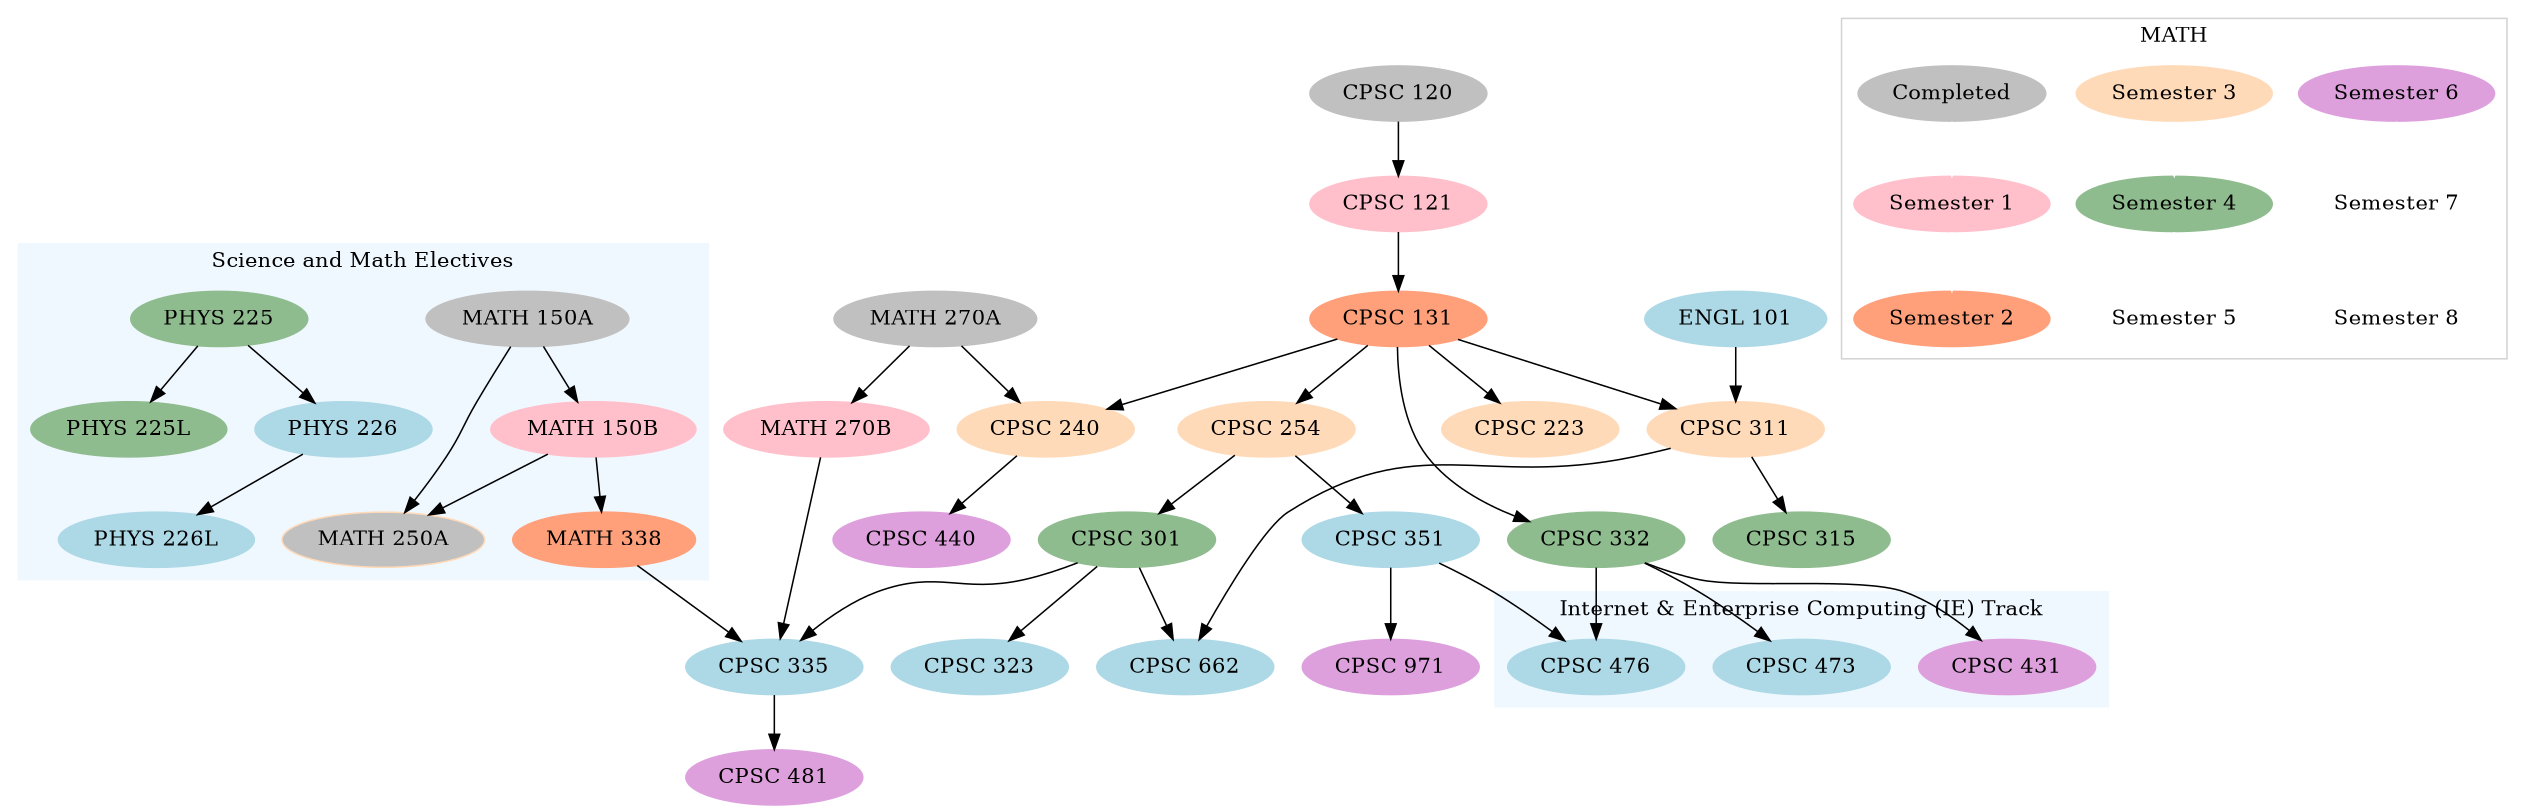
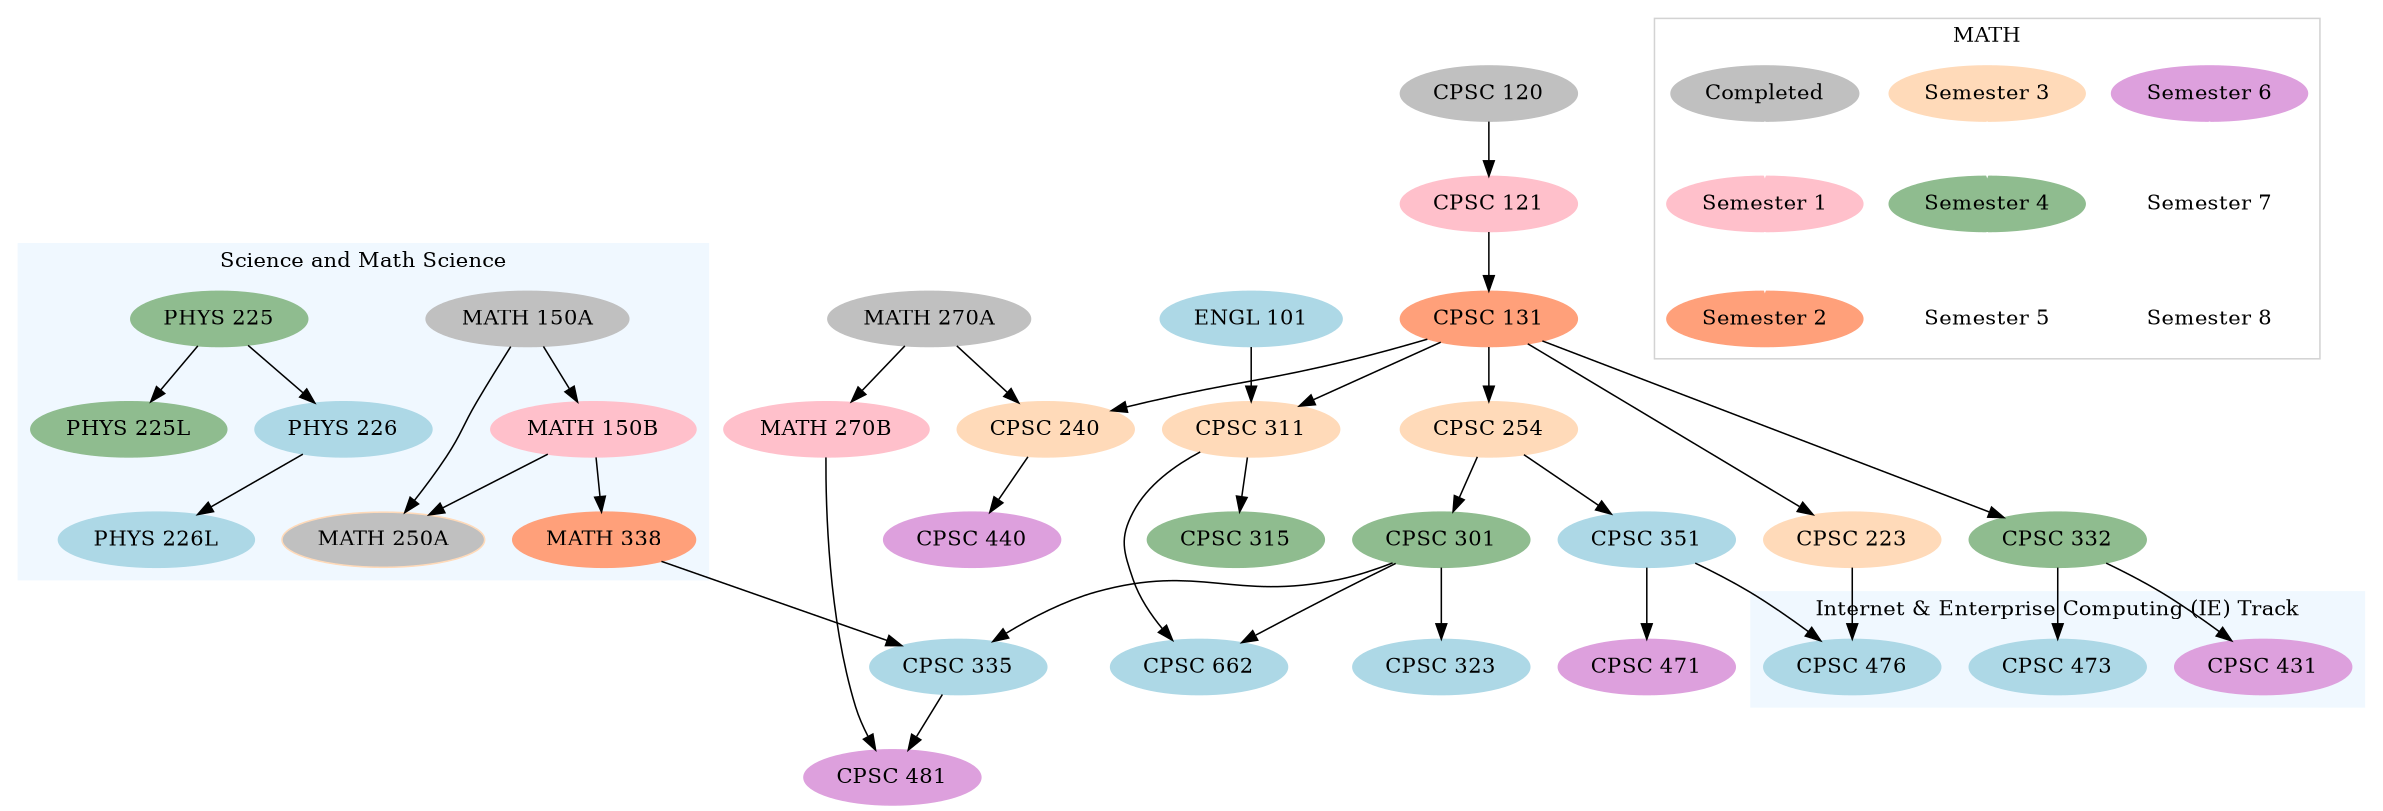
cluster "Science and Math Electives": label "Science and Math Electives" -> "Science and Math Science"
edge "MATH 270B" -> "CPSC 335": now "MATH 270B" -> "CPSC 481"
edge "CPSC 332" -> "CPSC 476": now "CPSC 223" -> "CPSC 476"
node "CPSC 971": label "CPSC 971" -> "CPSC 471"
